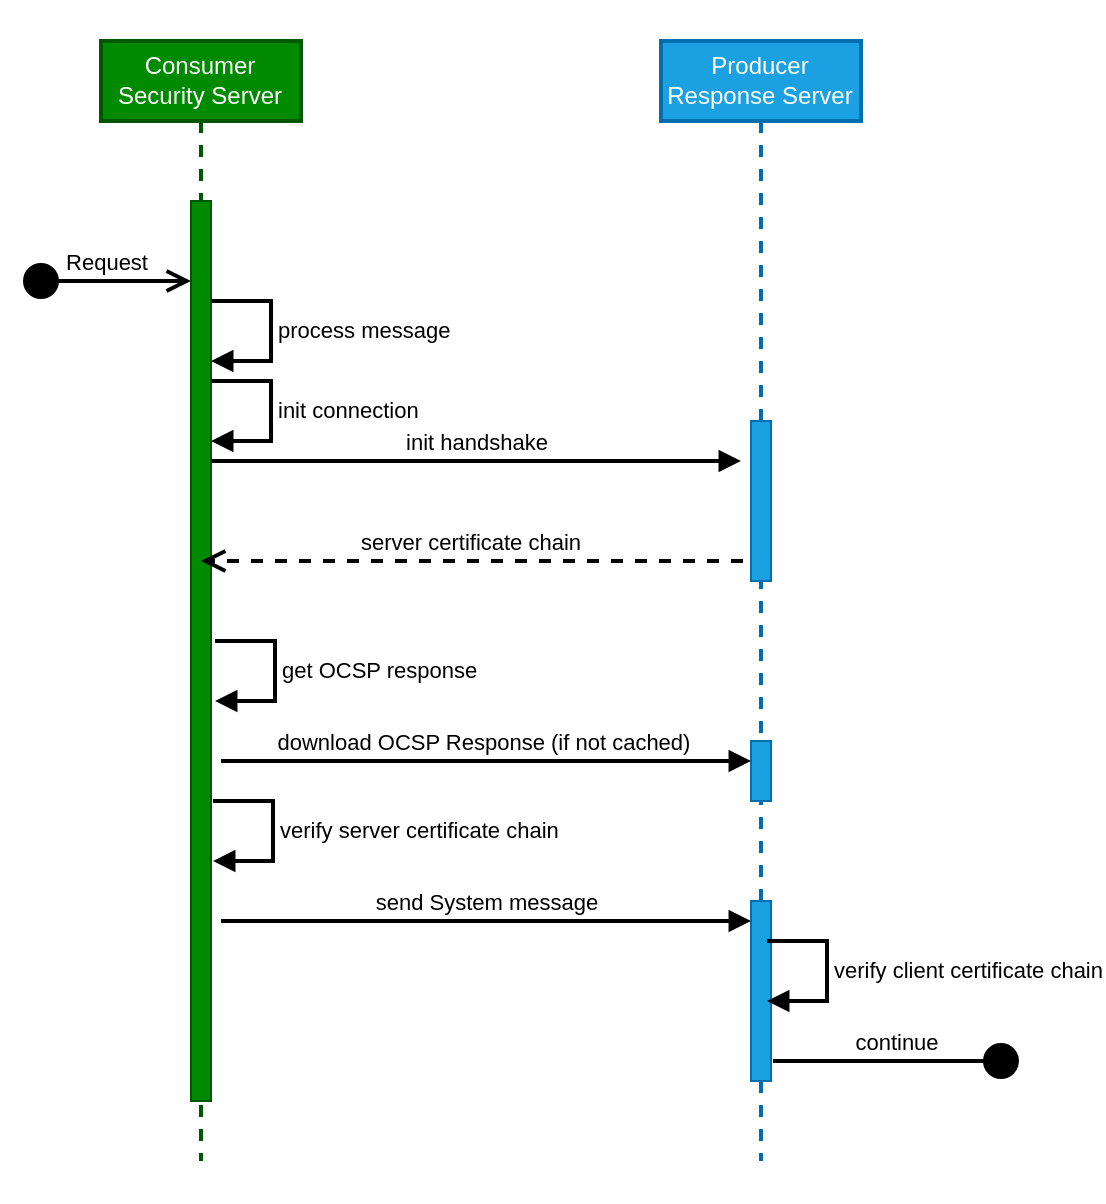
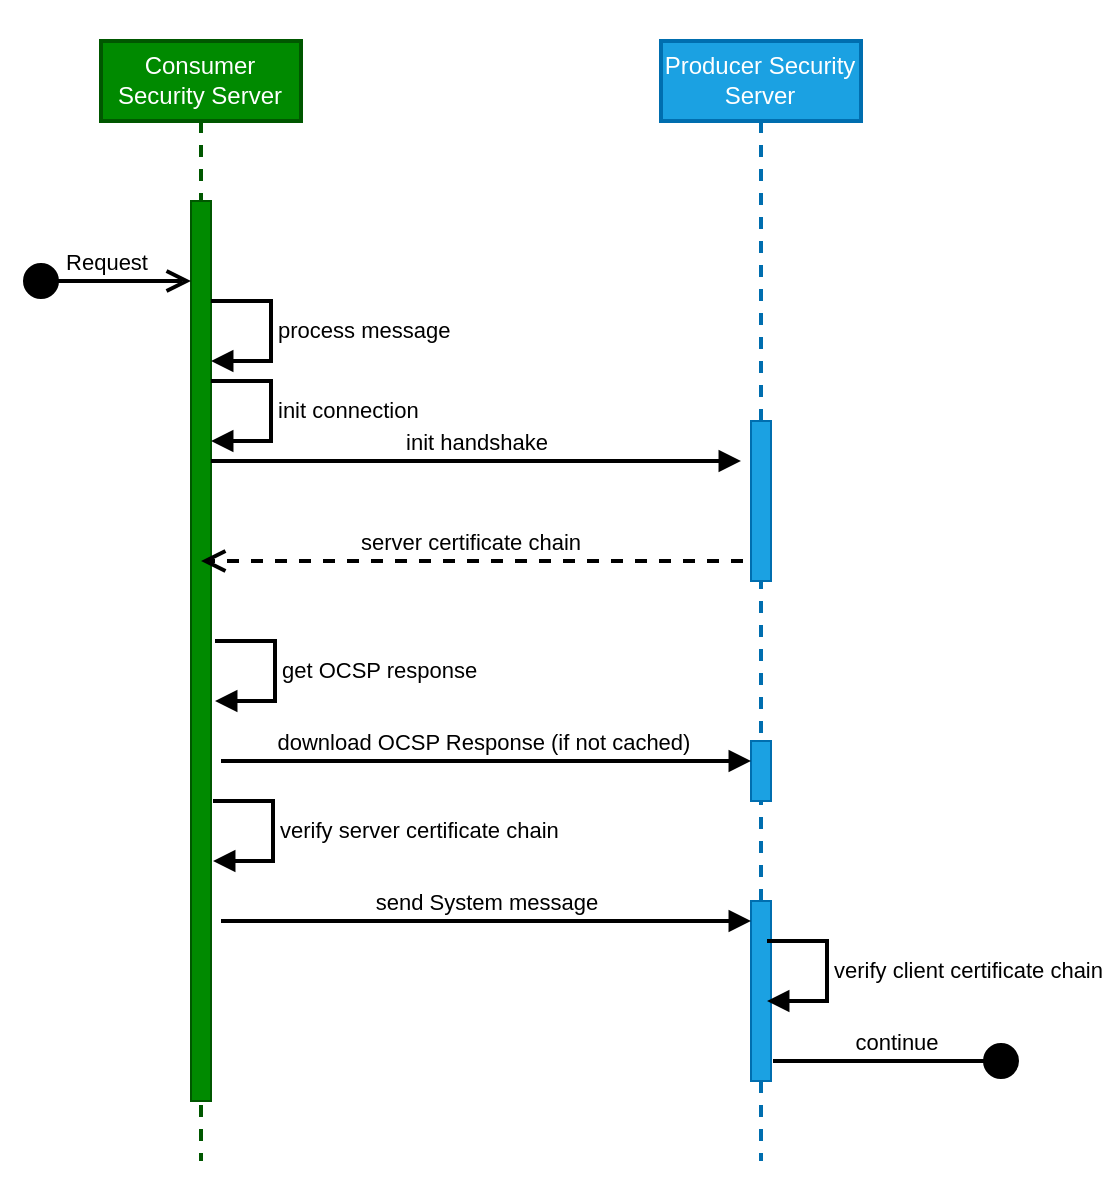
node "Producer Response Server": label "Producer Response Server" -> "Producer Security Server"
